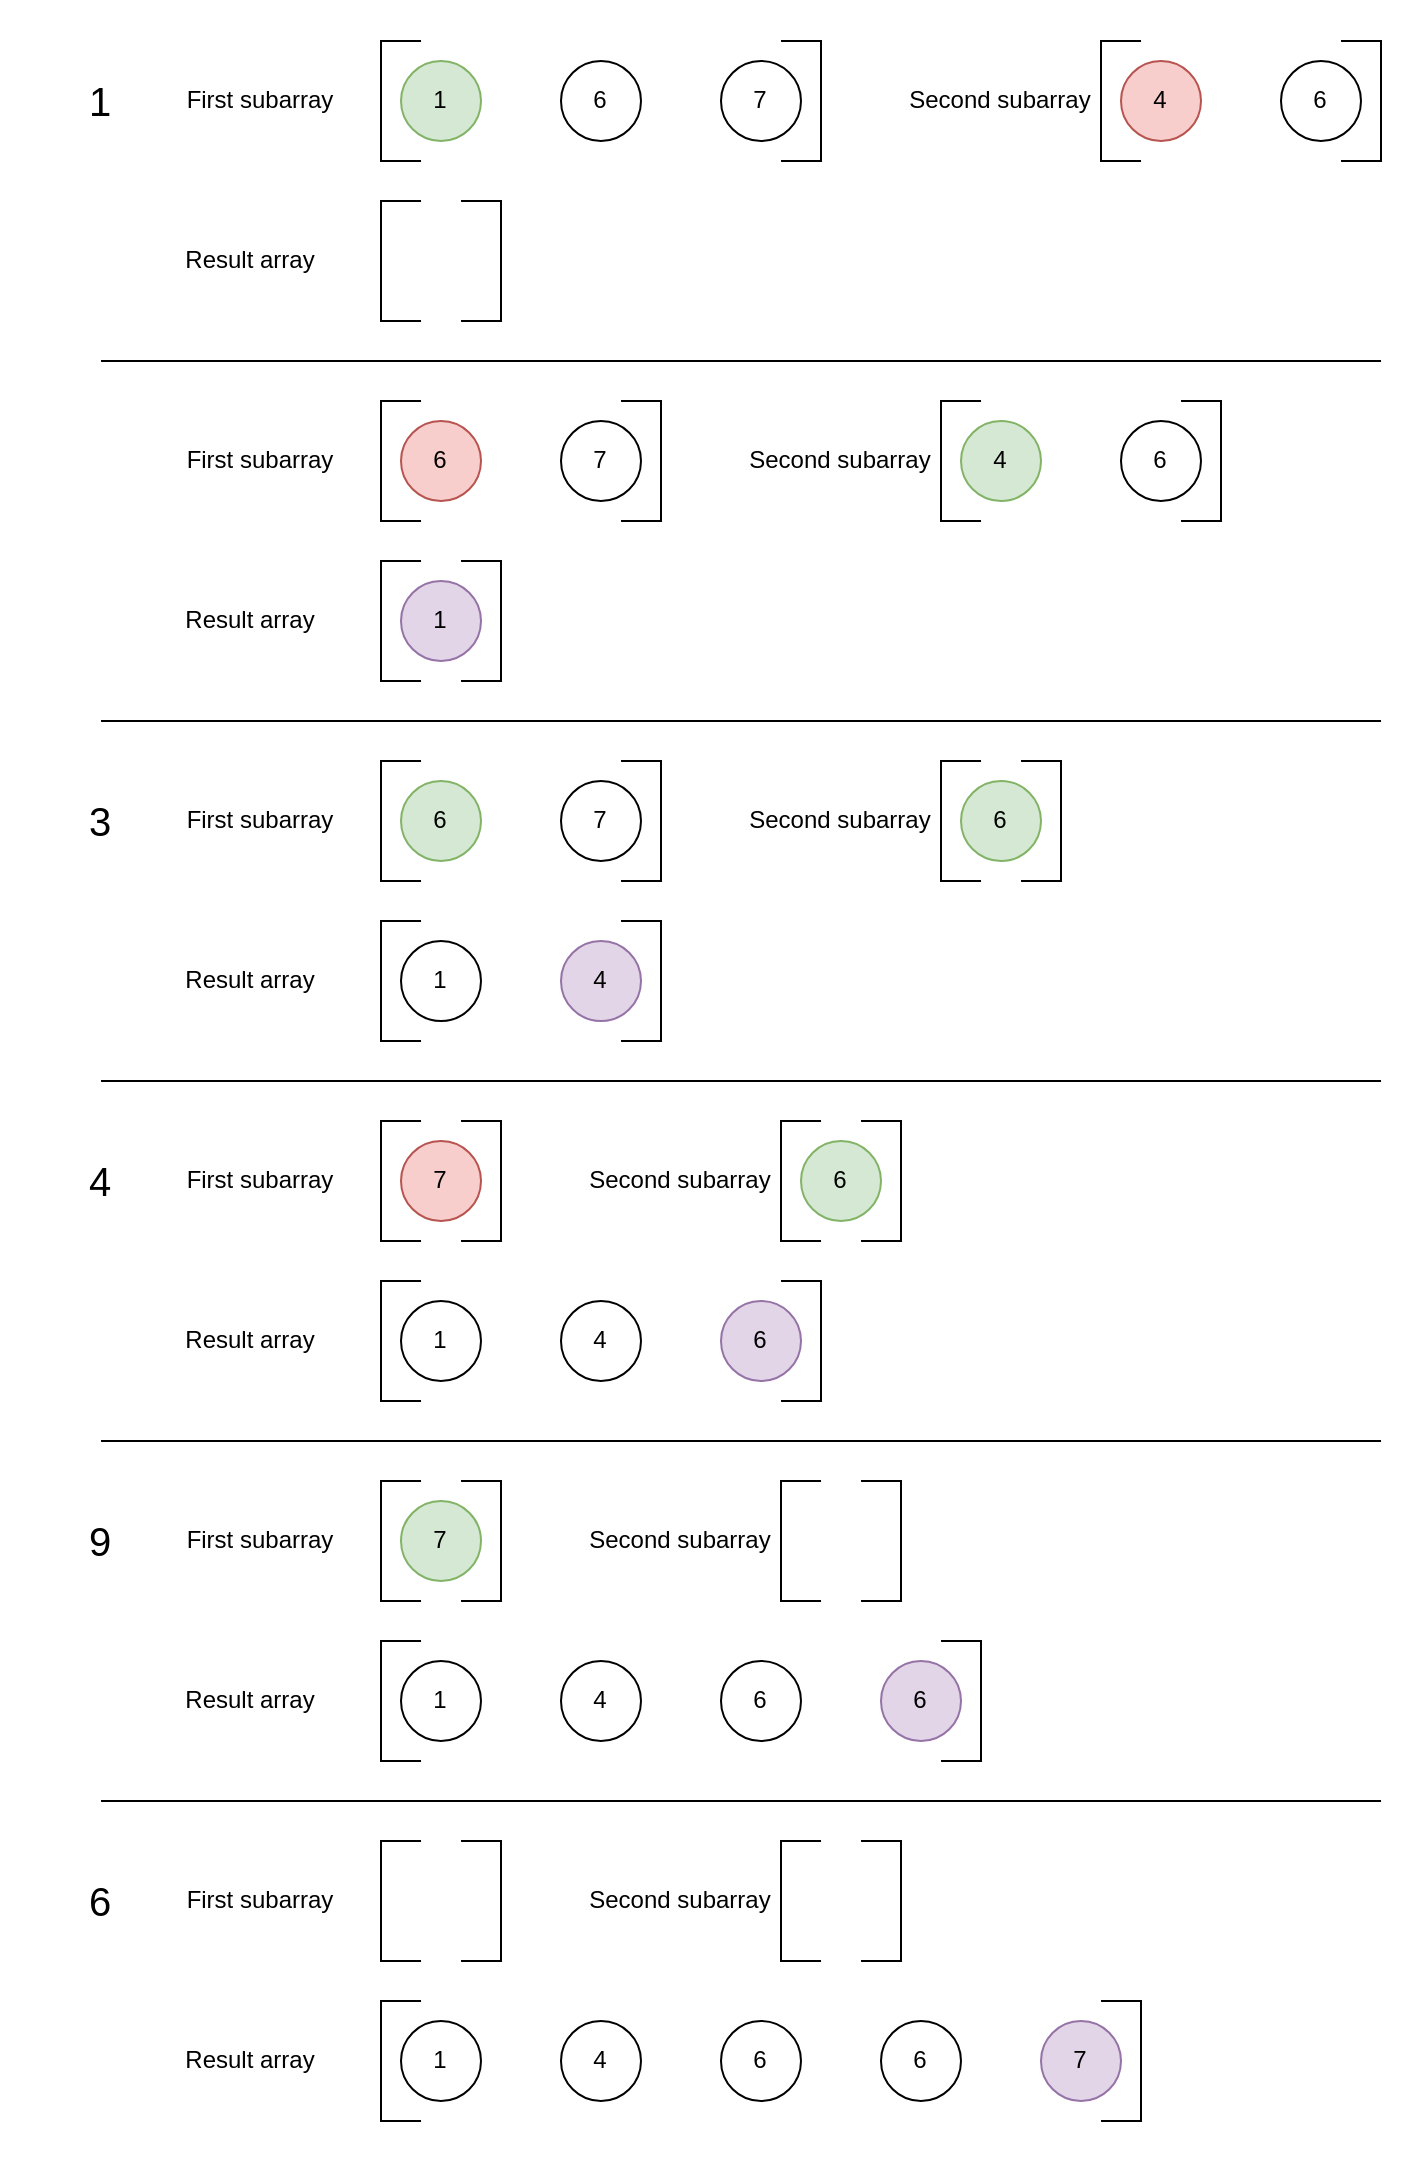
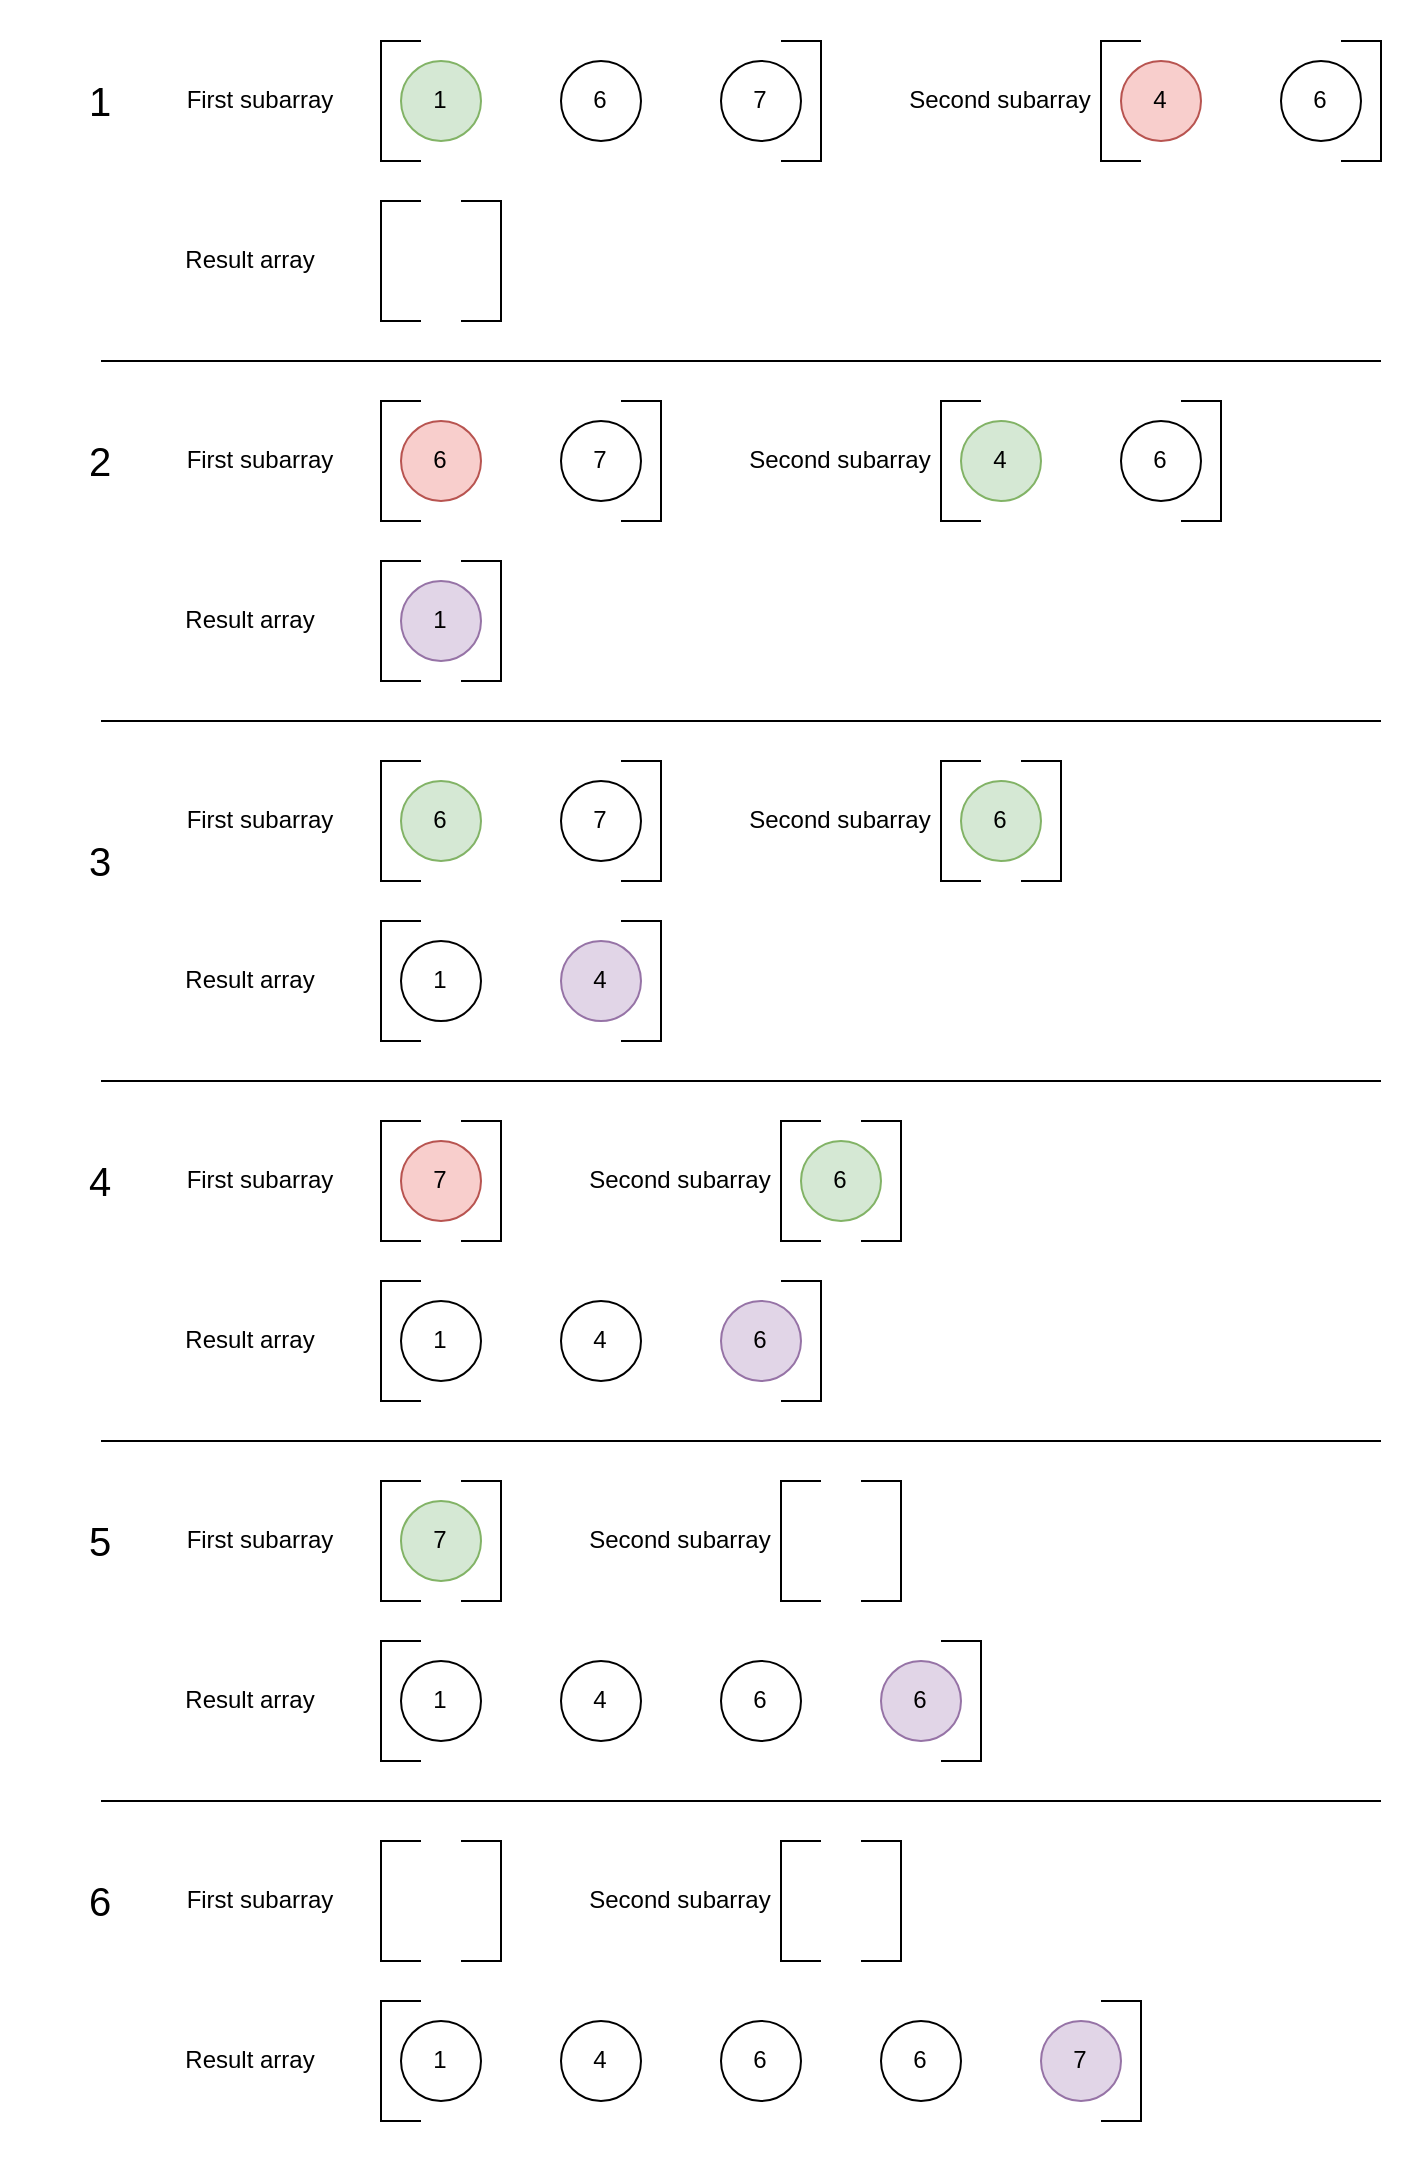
node "2": added
node "3": moved (101, 821) -> (101, 861)
node "9": label "9" -> "5"
